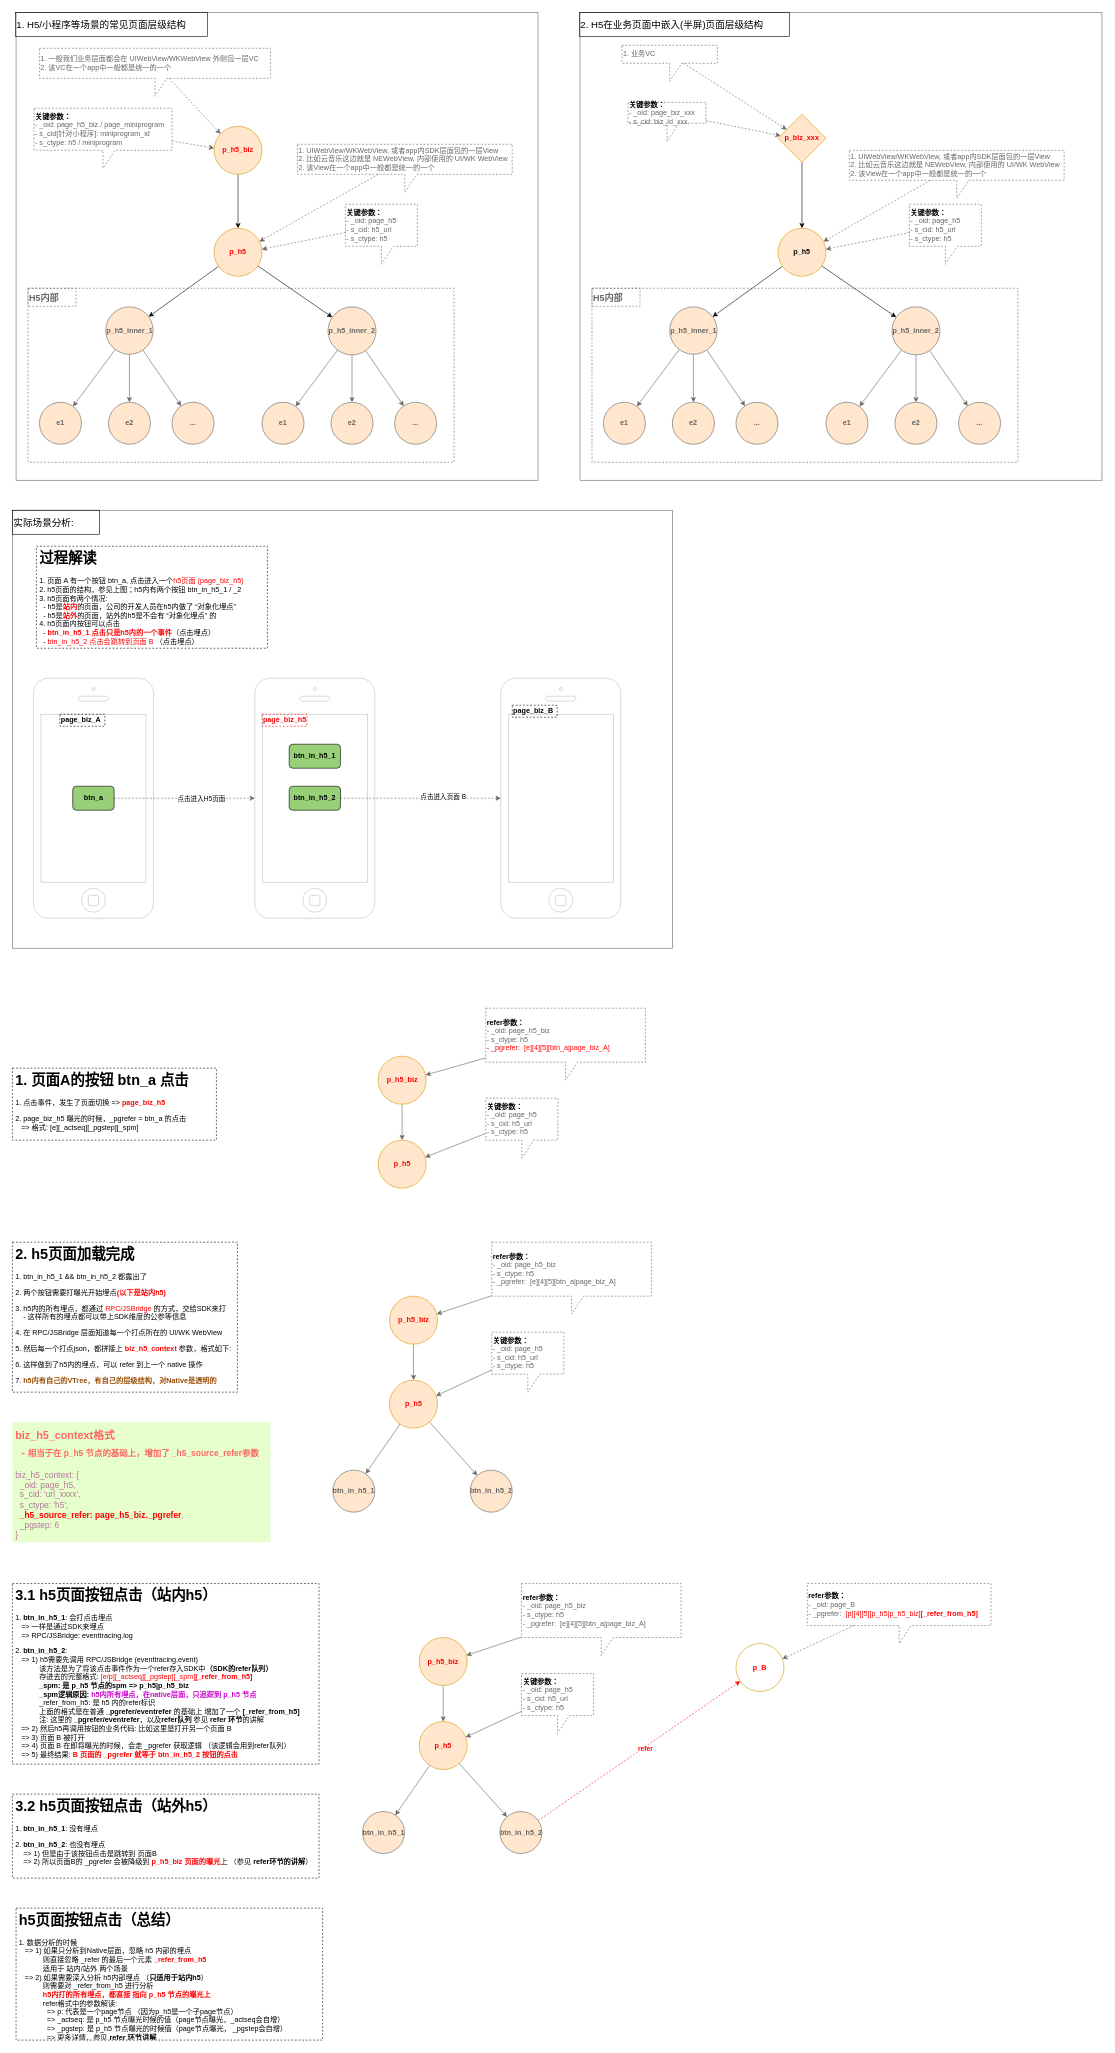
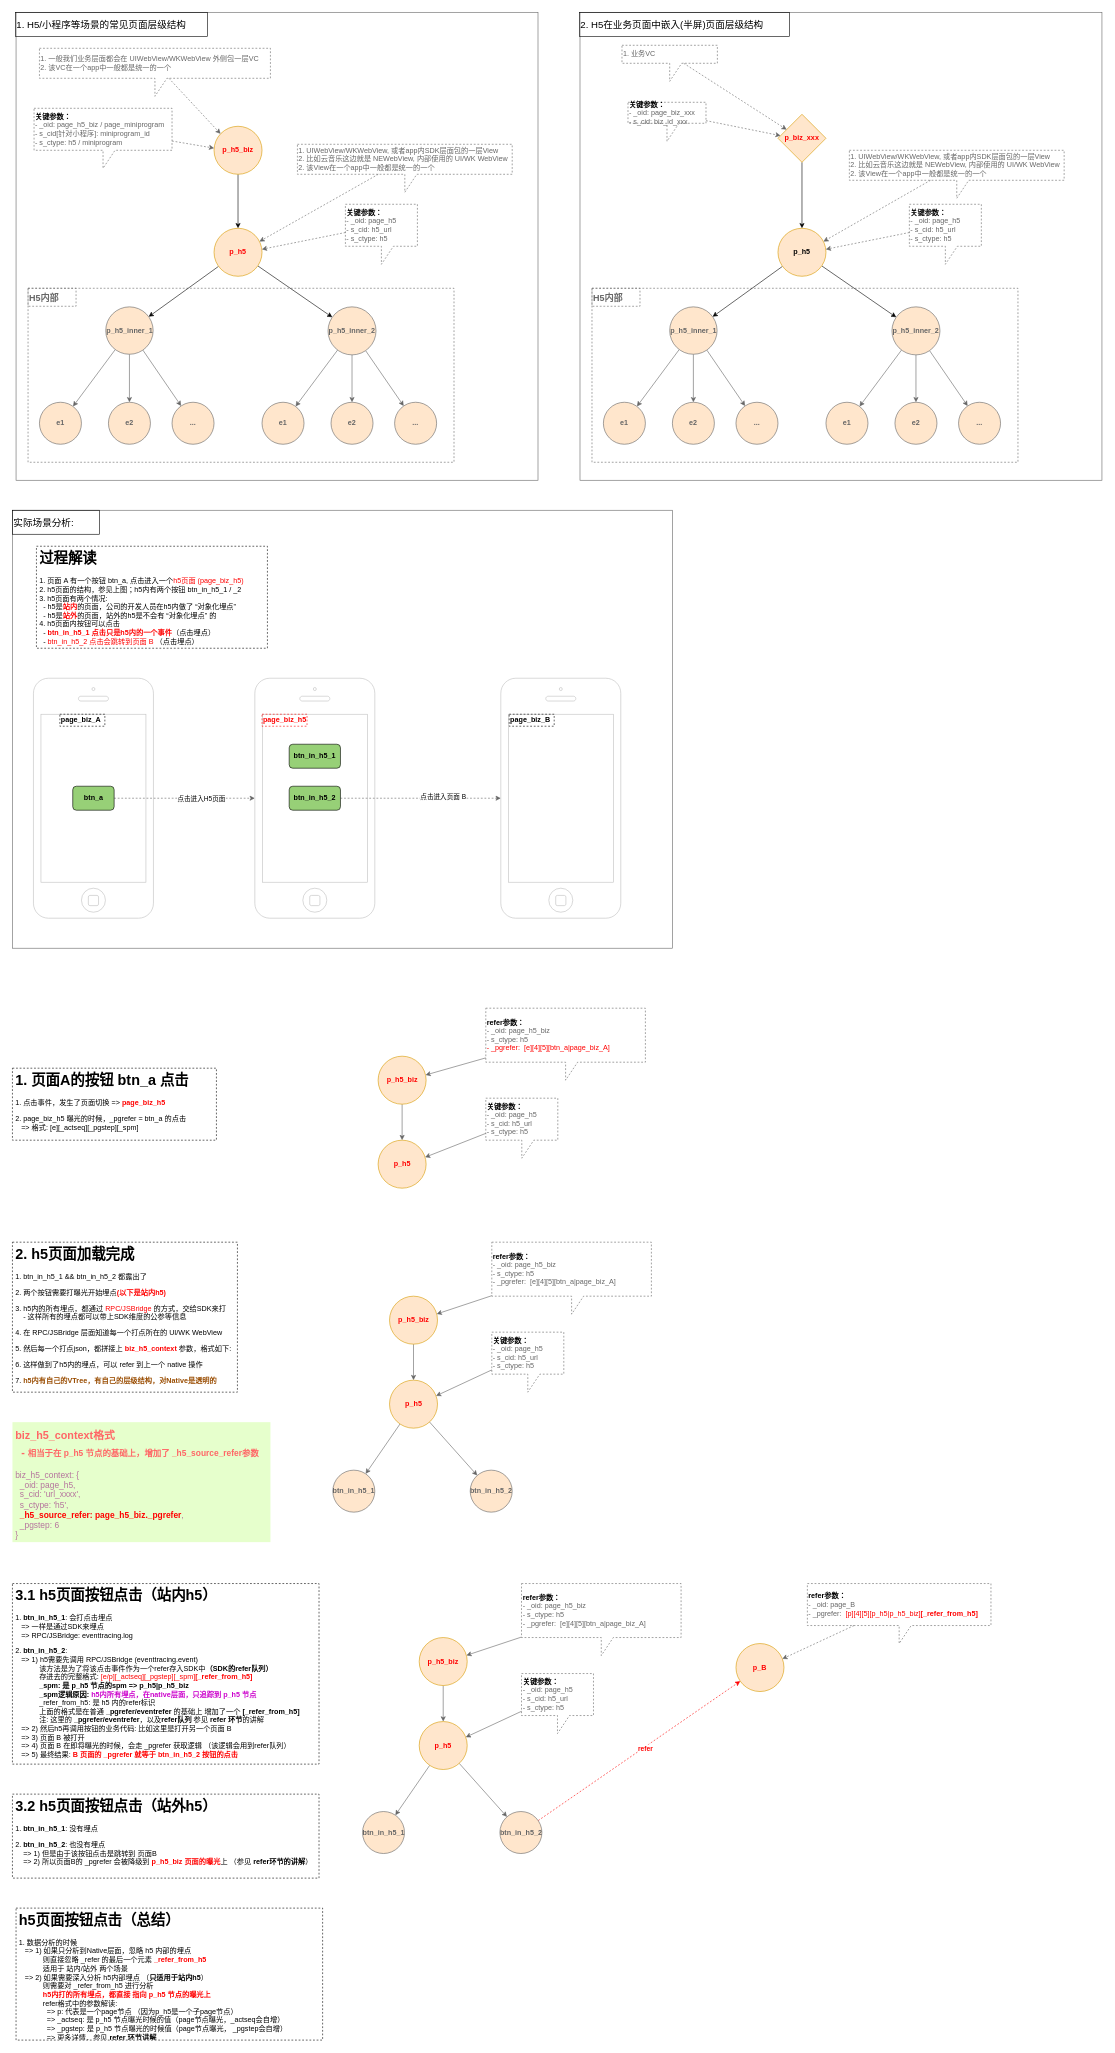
node "page_biz_B": moved (535, 711) -> (532, 720)
node "p_B": fillcolor #ffffff -> #ffe6cc
